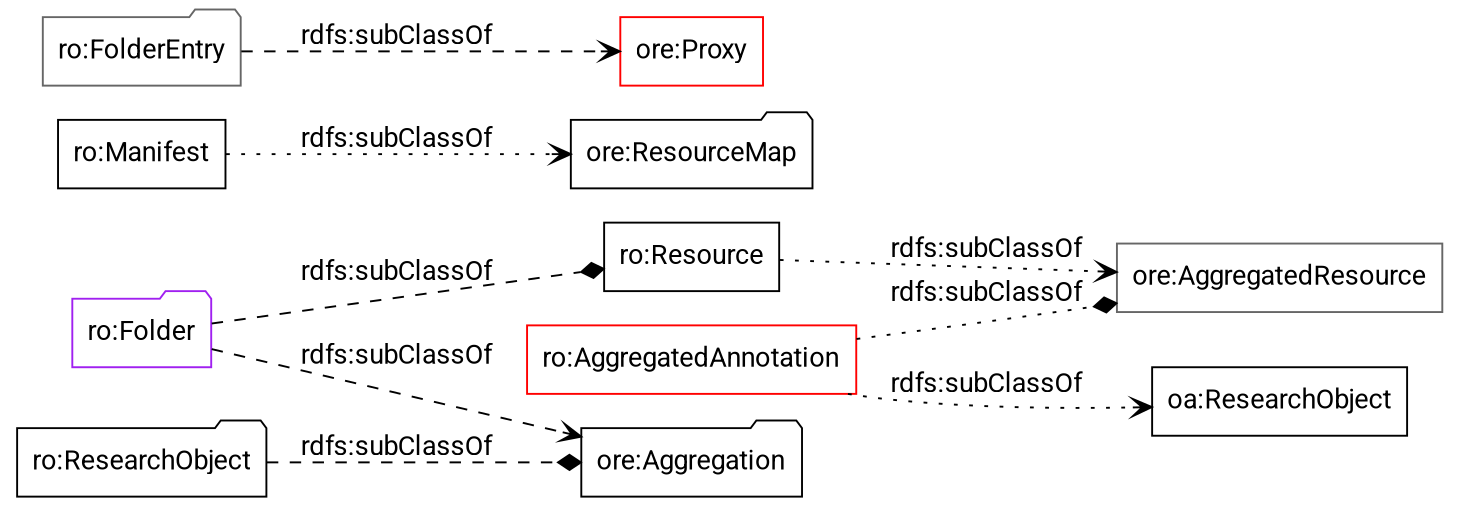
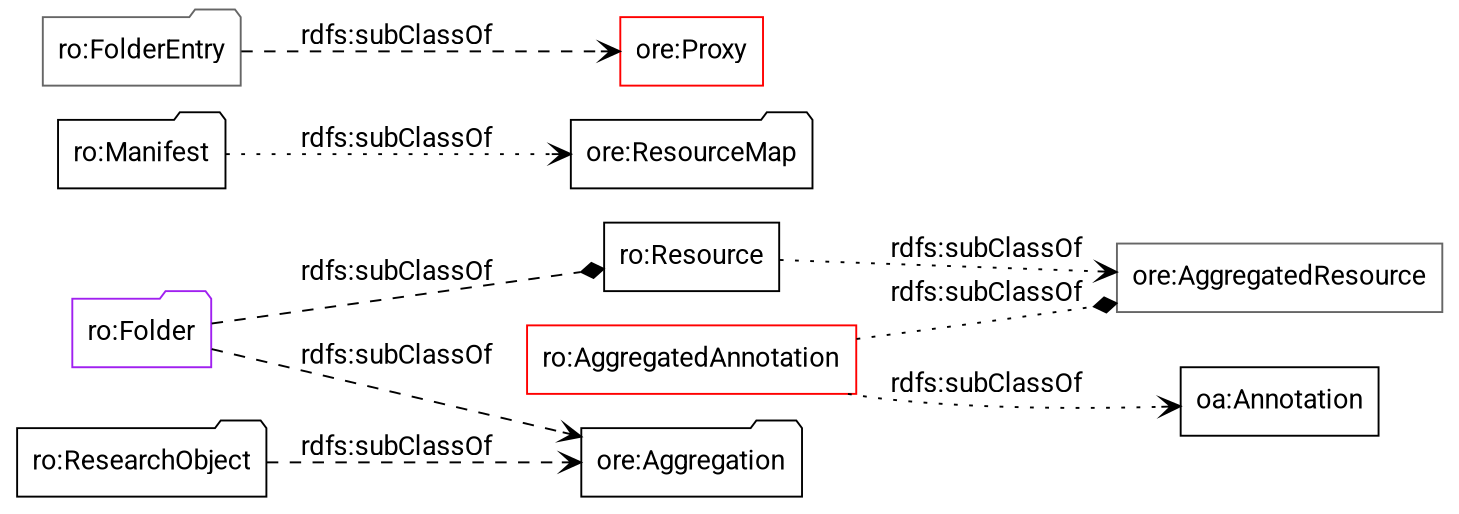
node "ro:Manifest": shape box -> folder
node "oa:ResearchObject": label "oa:ResearchObject" -> "oa:Annotation"
edge "ro:ResearchObject" -> "ore:Aggregation": arrowhead diamond -> vee
